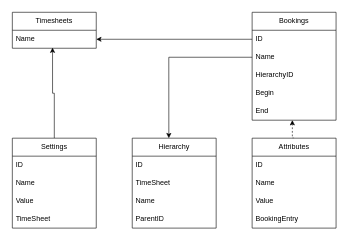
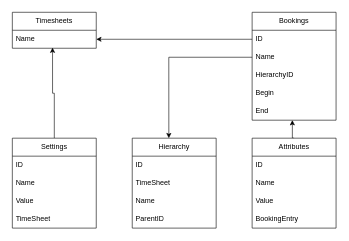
edge "Attributes" -> "End": style dashed -> solid
